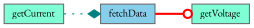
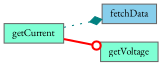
edge "fetchData" -> "getVoltage": now "getCurrent" -> "getVoltage"
